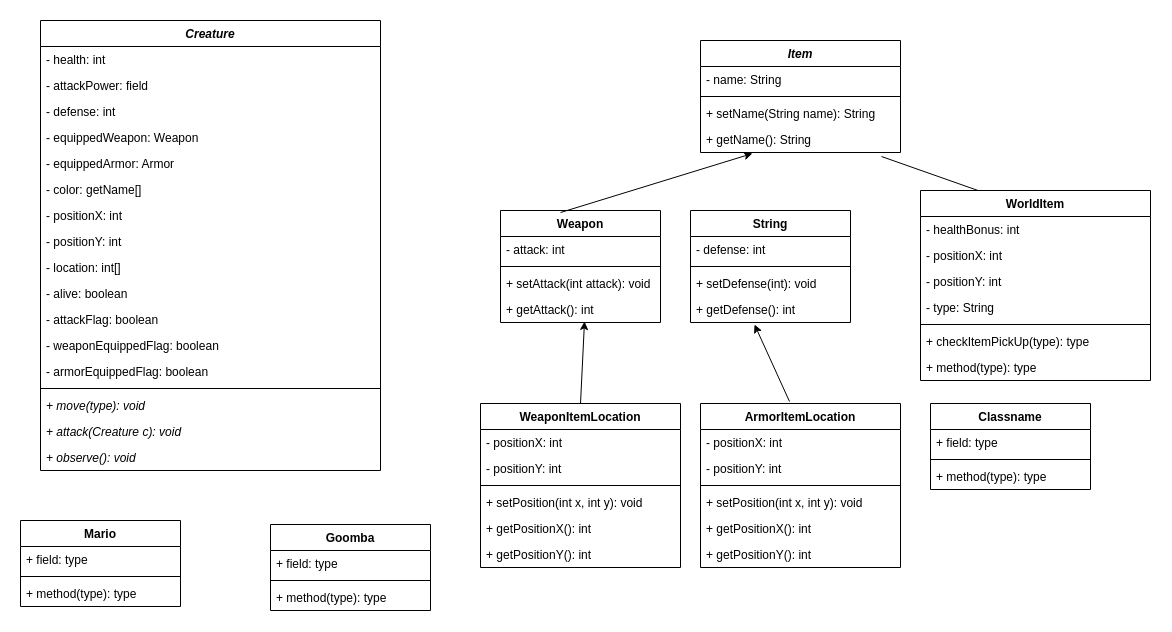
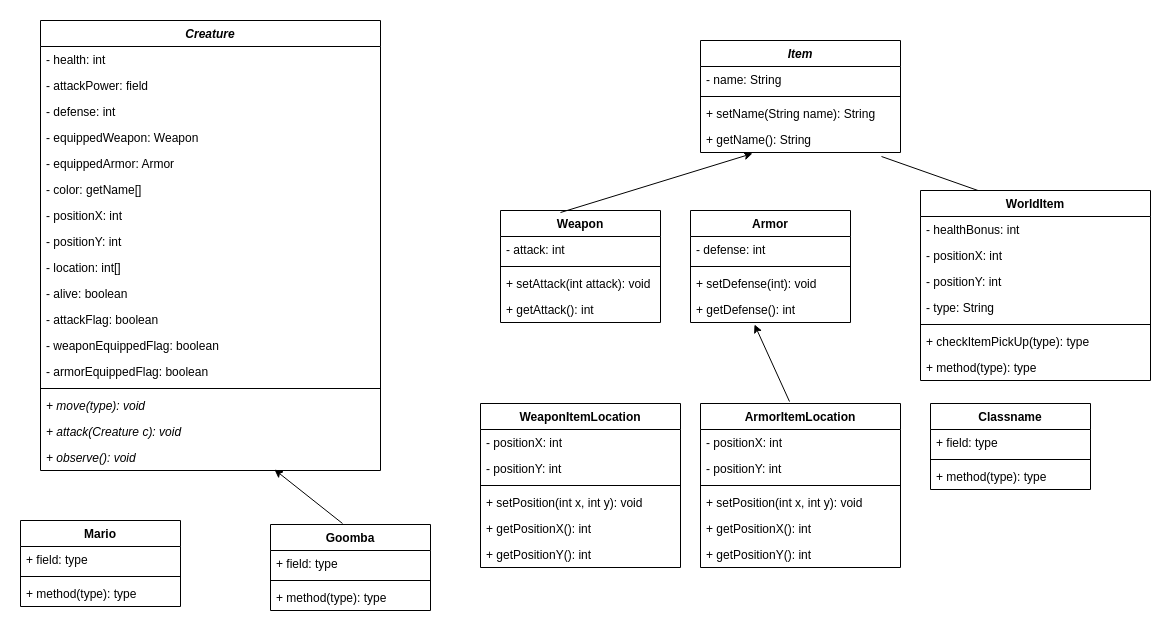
node "String": label "String" -> "Armor"
edge "WeaponItemLocation" -> "+ getAttack(): int": removed
edge "Goomba" -> "+ observe(): void": added
